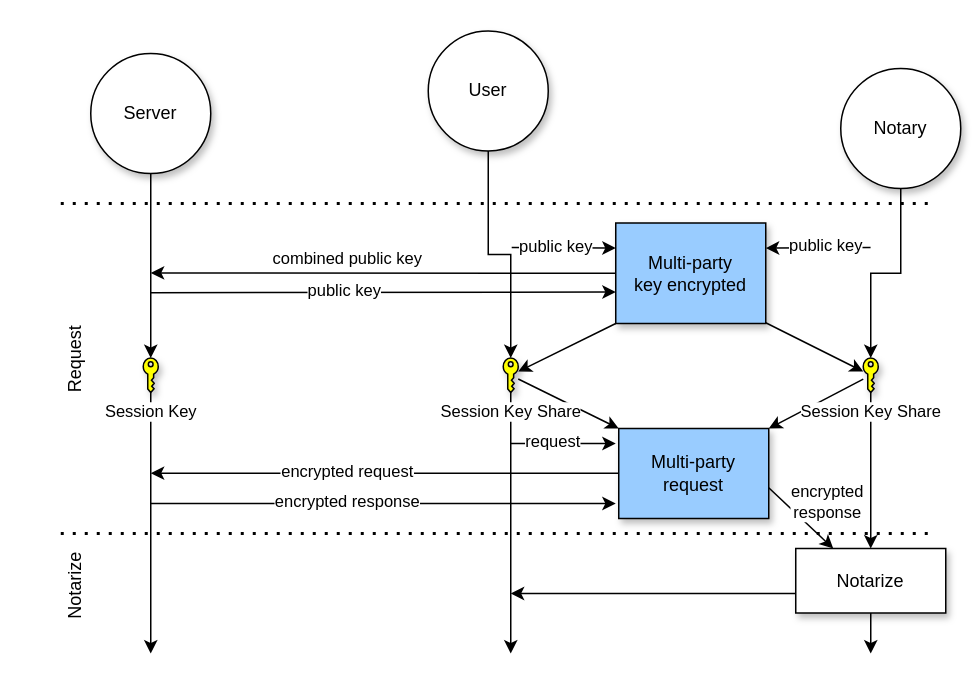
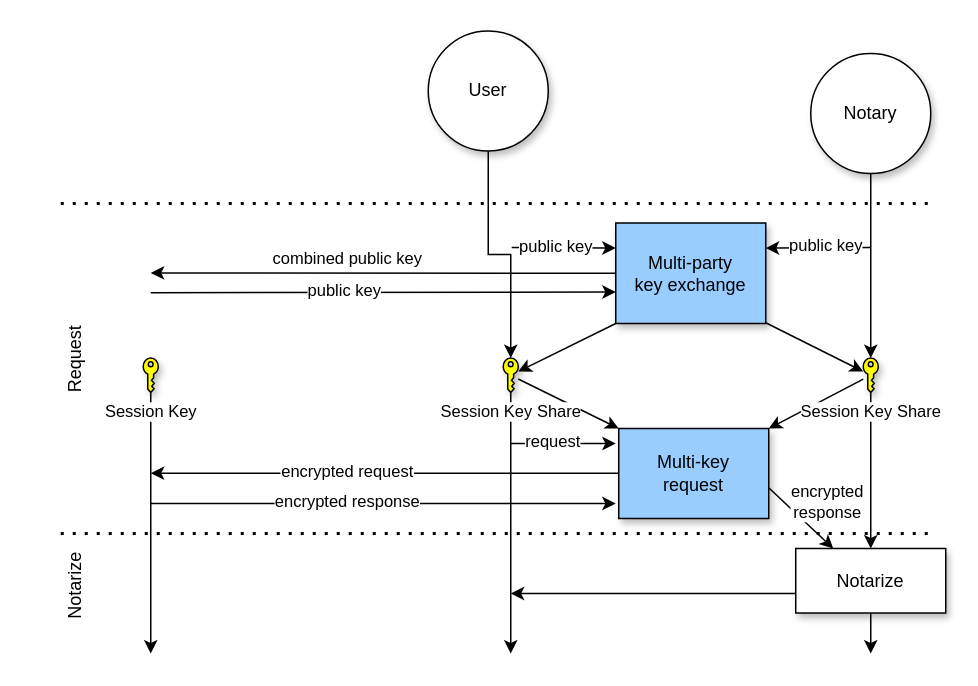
node "Server": removed
node "Notary": moved (901, 128) -> (871, 113)
edge "Server" -> "Session Key": removed
node "Multi-party key encrypted": label "Multi-party key encrypted" -> "Multi-party key exchange"
node "Multi-partyrequest": label "Multi-partyrequest" -> "Multi-keyrequest"
